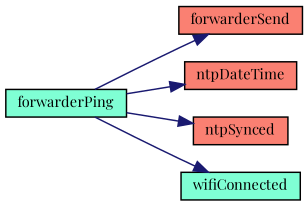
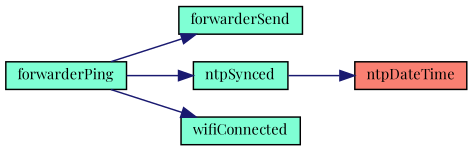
node "forwarderSend": fillcolor salmon -> aquamarine
edge "forwarderPing" -> "ntpDateTime": now "ntpSynced" -> "ntpDateTime"
node "ntpSynced": fillcolor salmon -> aquamarine
